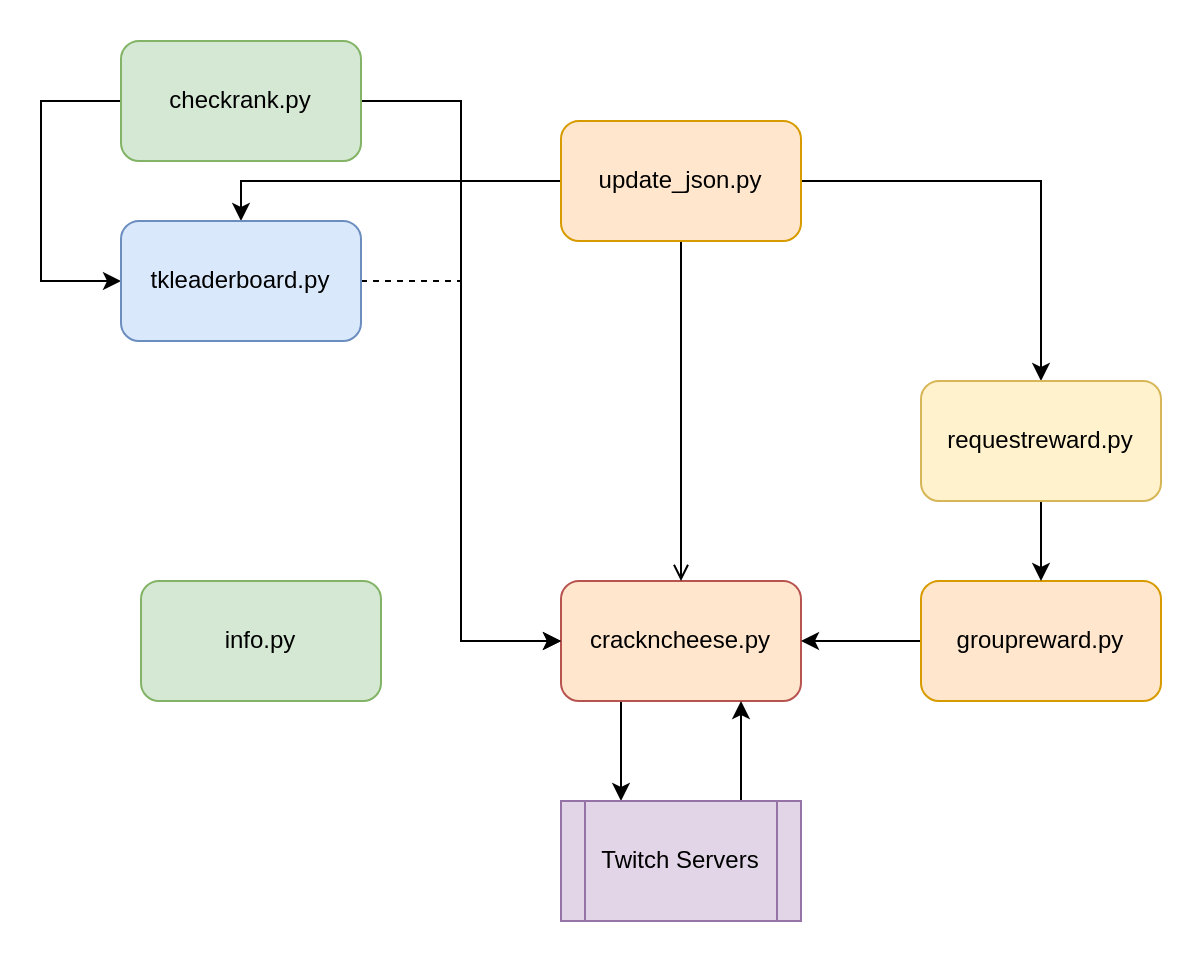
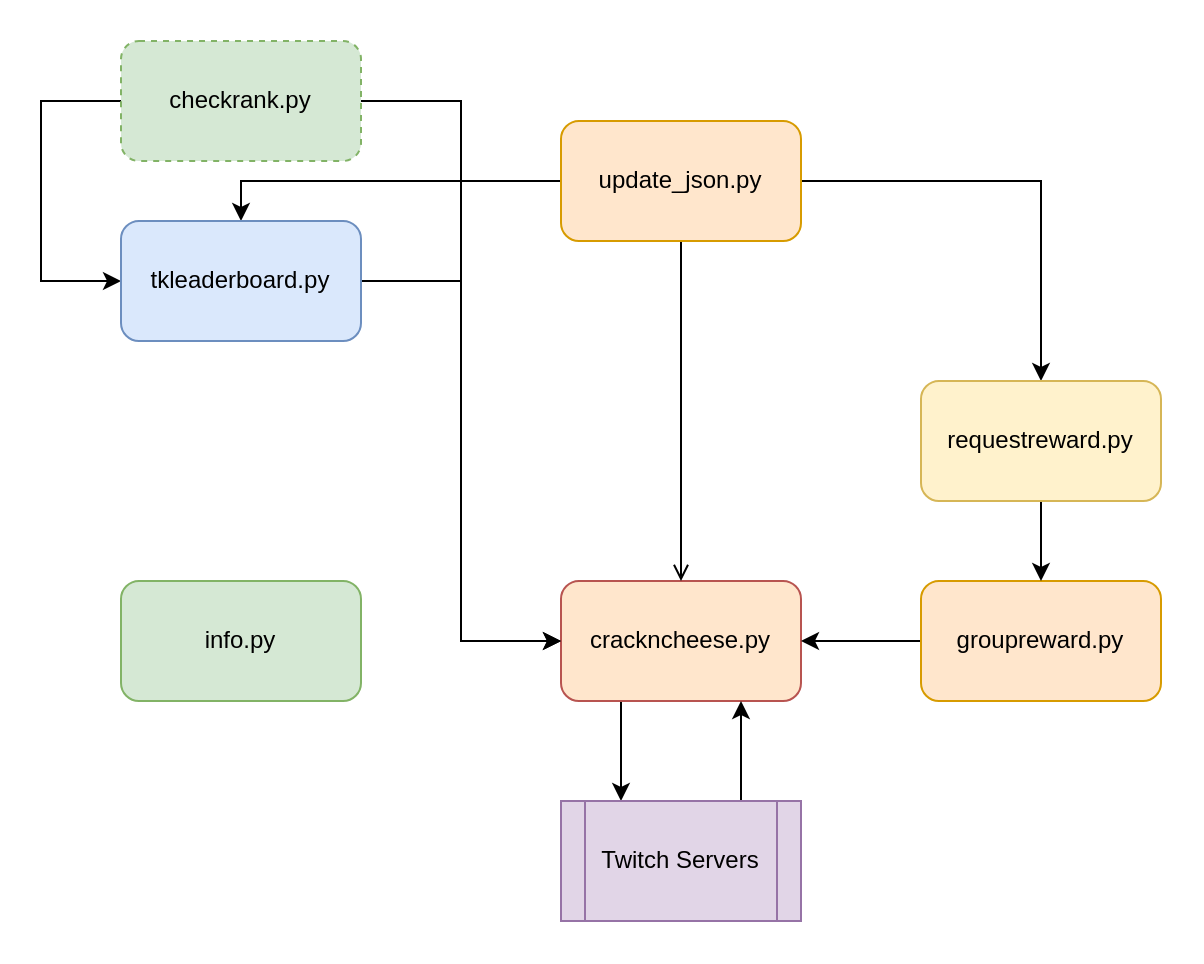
node "checkrank.py": style solid -> dashed
edge "tkleaderboard.py" -> "crackncheese.py": style dashed -> solid
node "info.py": moved (261, 641) -> (241, 641)
